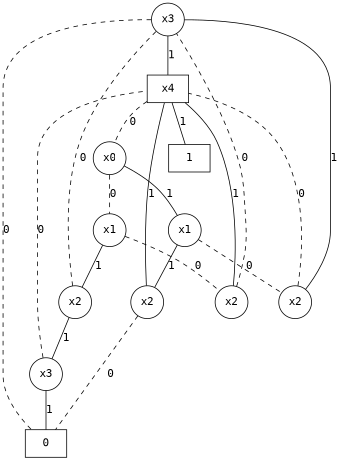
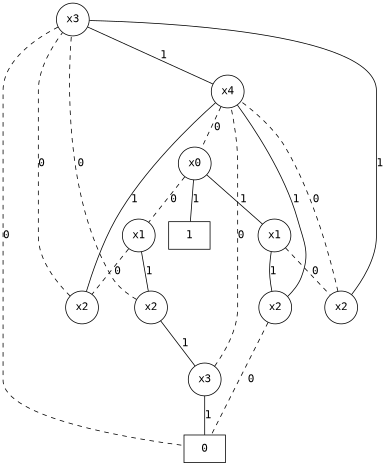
node "x4": shape box -> circle
edge "x4" -- "1": now "x0" -- "1"
